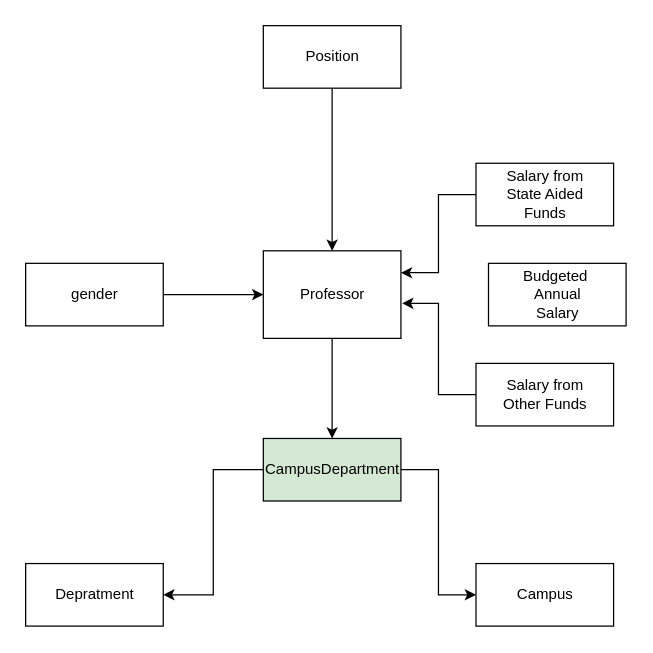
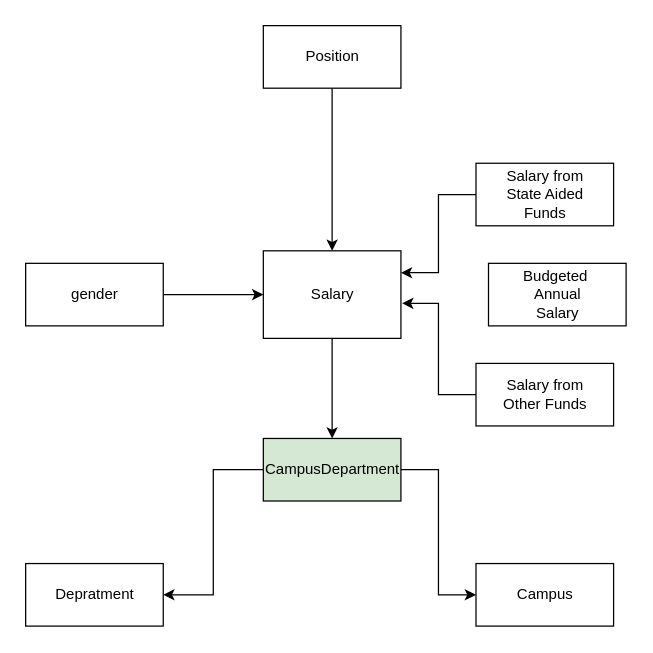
node "Professor": label "Professor" -> "Salary"
